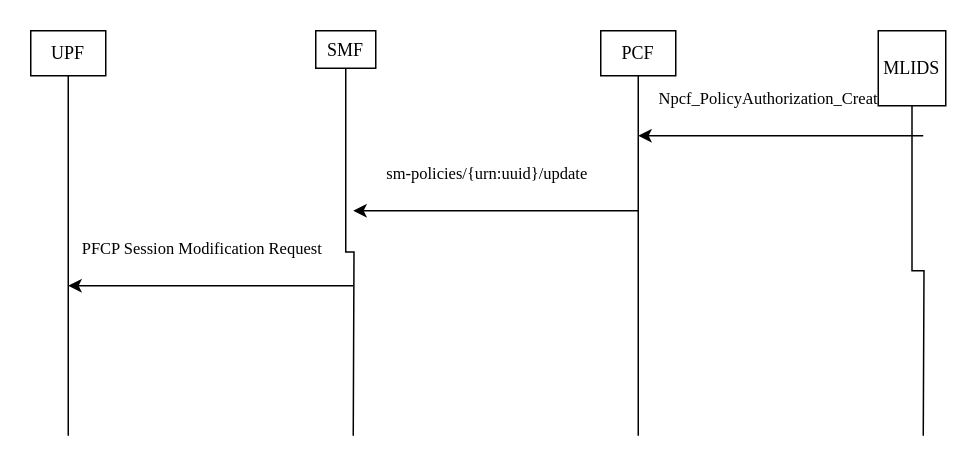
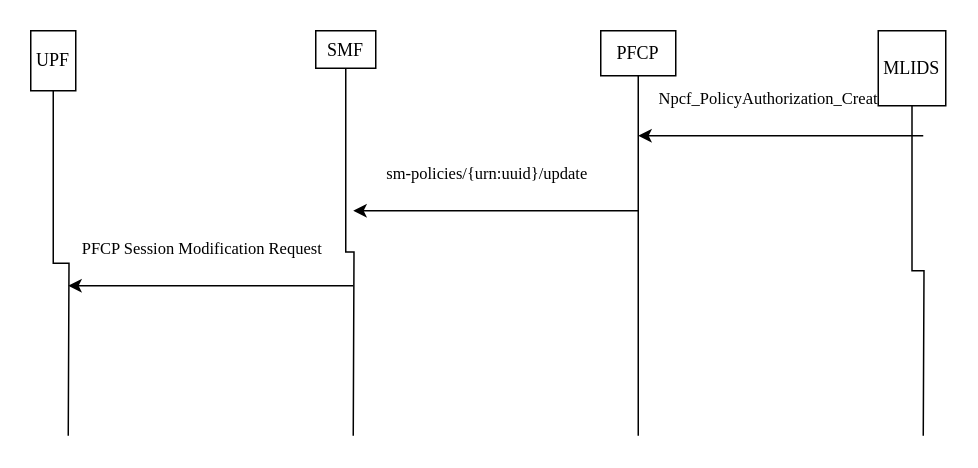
node "UPF": size 75x45 -> 45x60
node "PCF": label "PCF" -> "PFCP"
